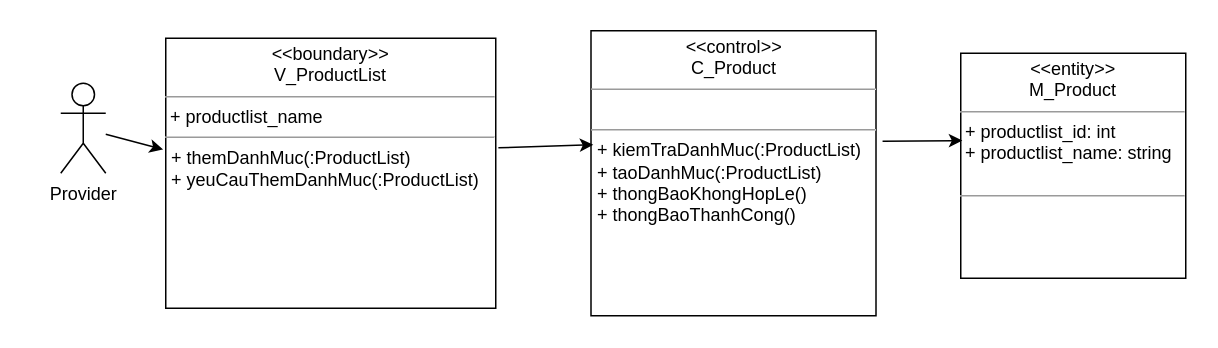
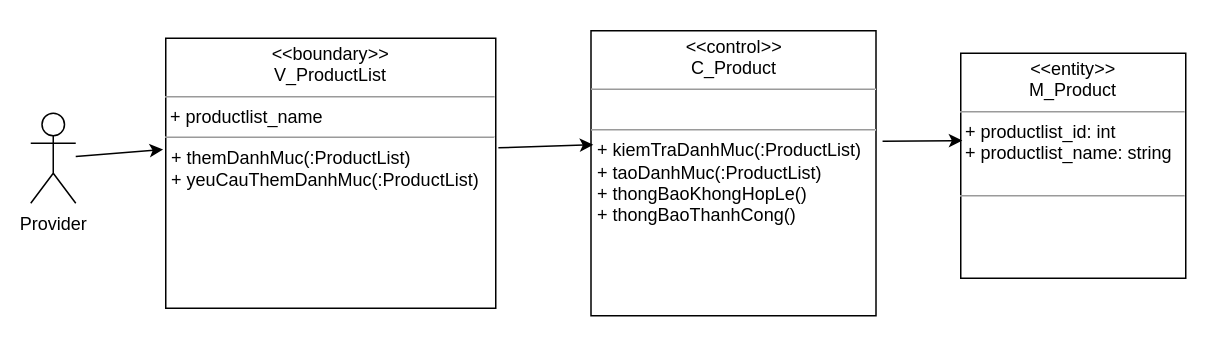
node "Provider": moved (83, 128) -> (53, 158)
